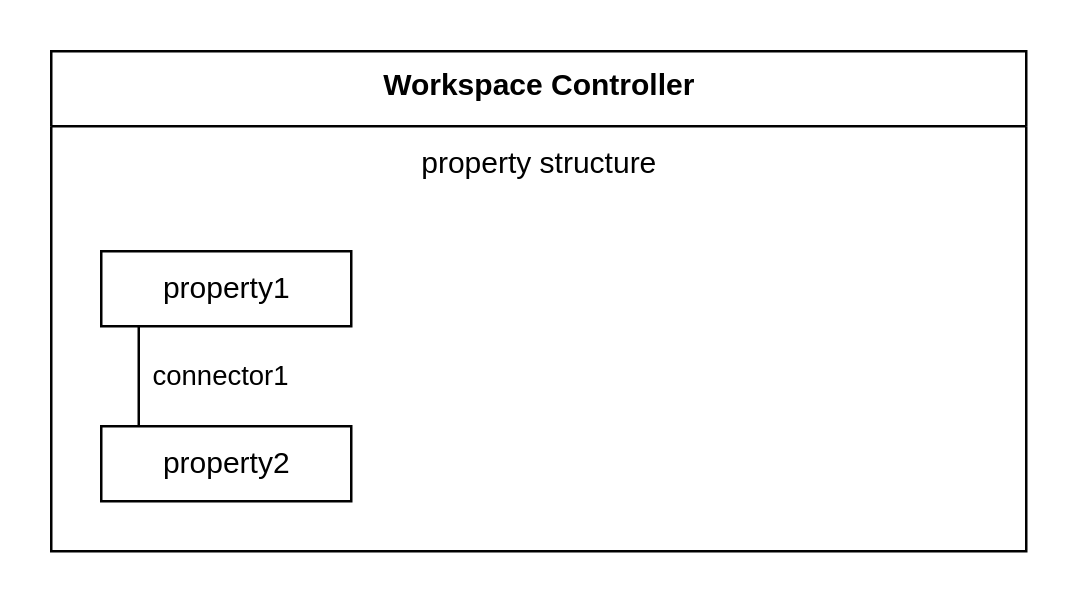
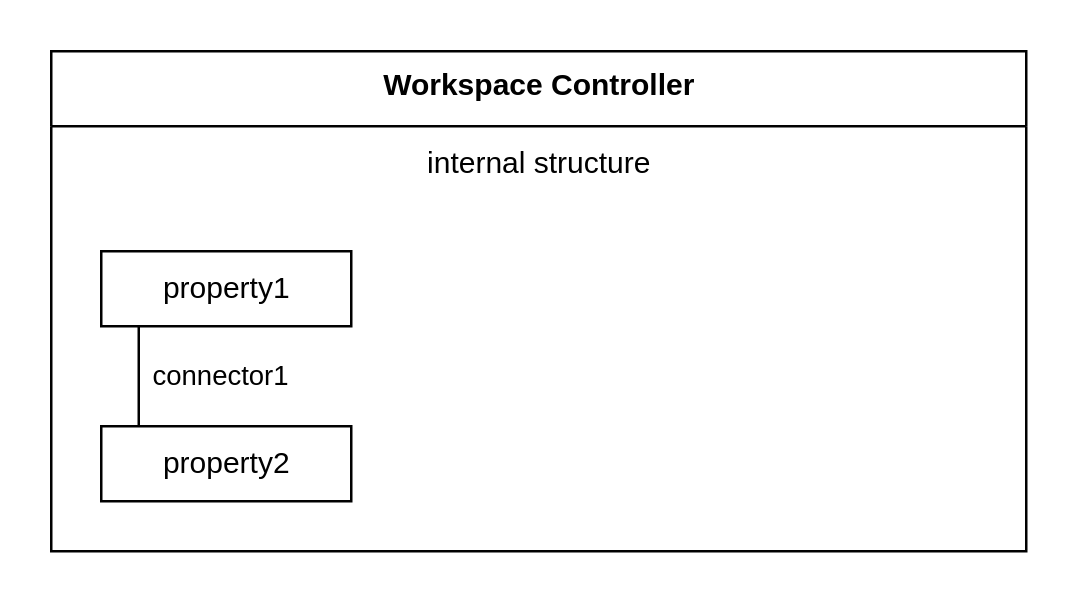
node "property structure": label "property structure" -> "internal structure"
